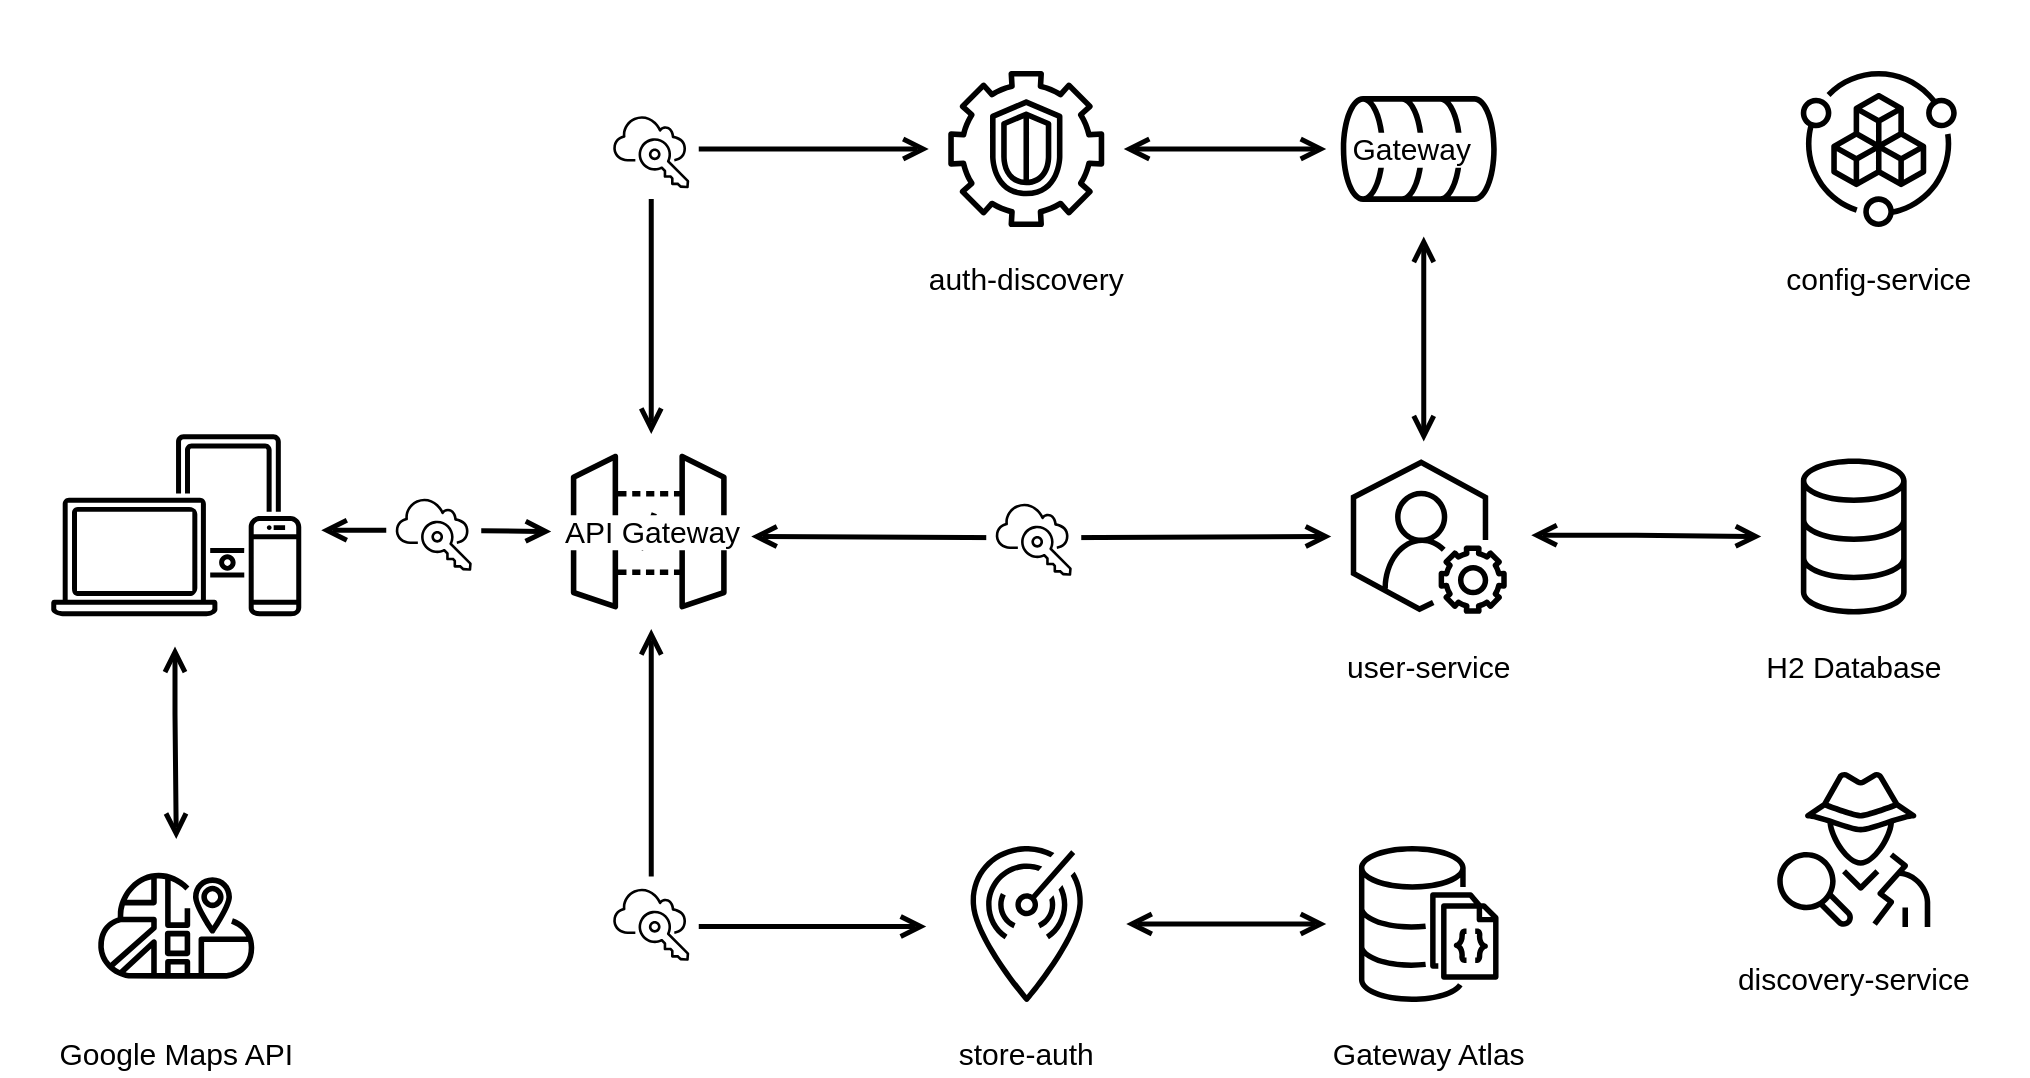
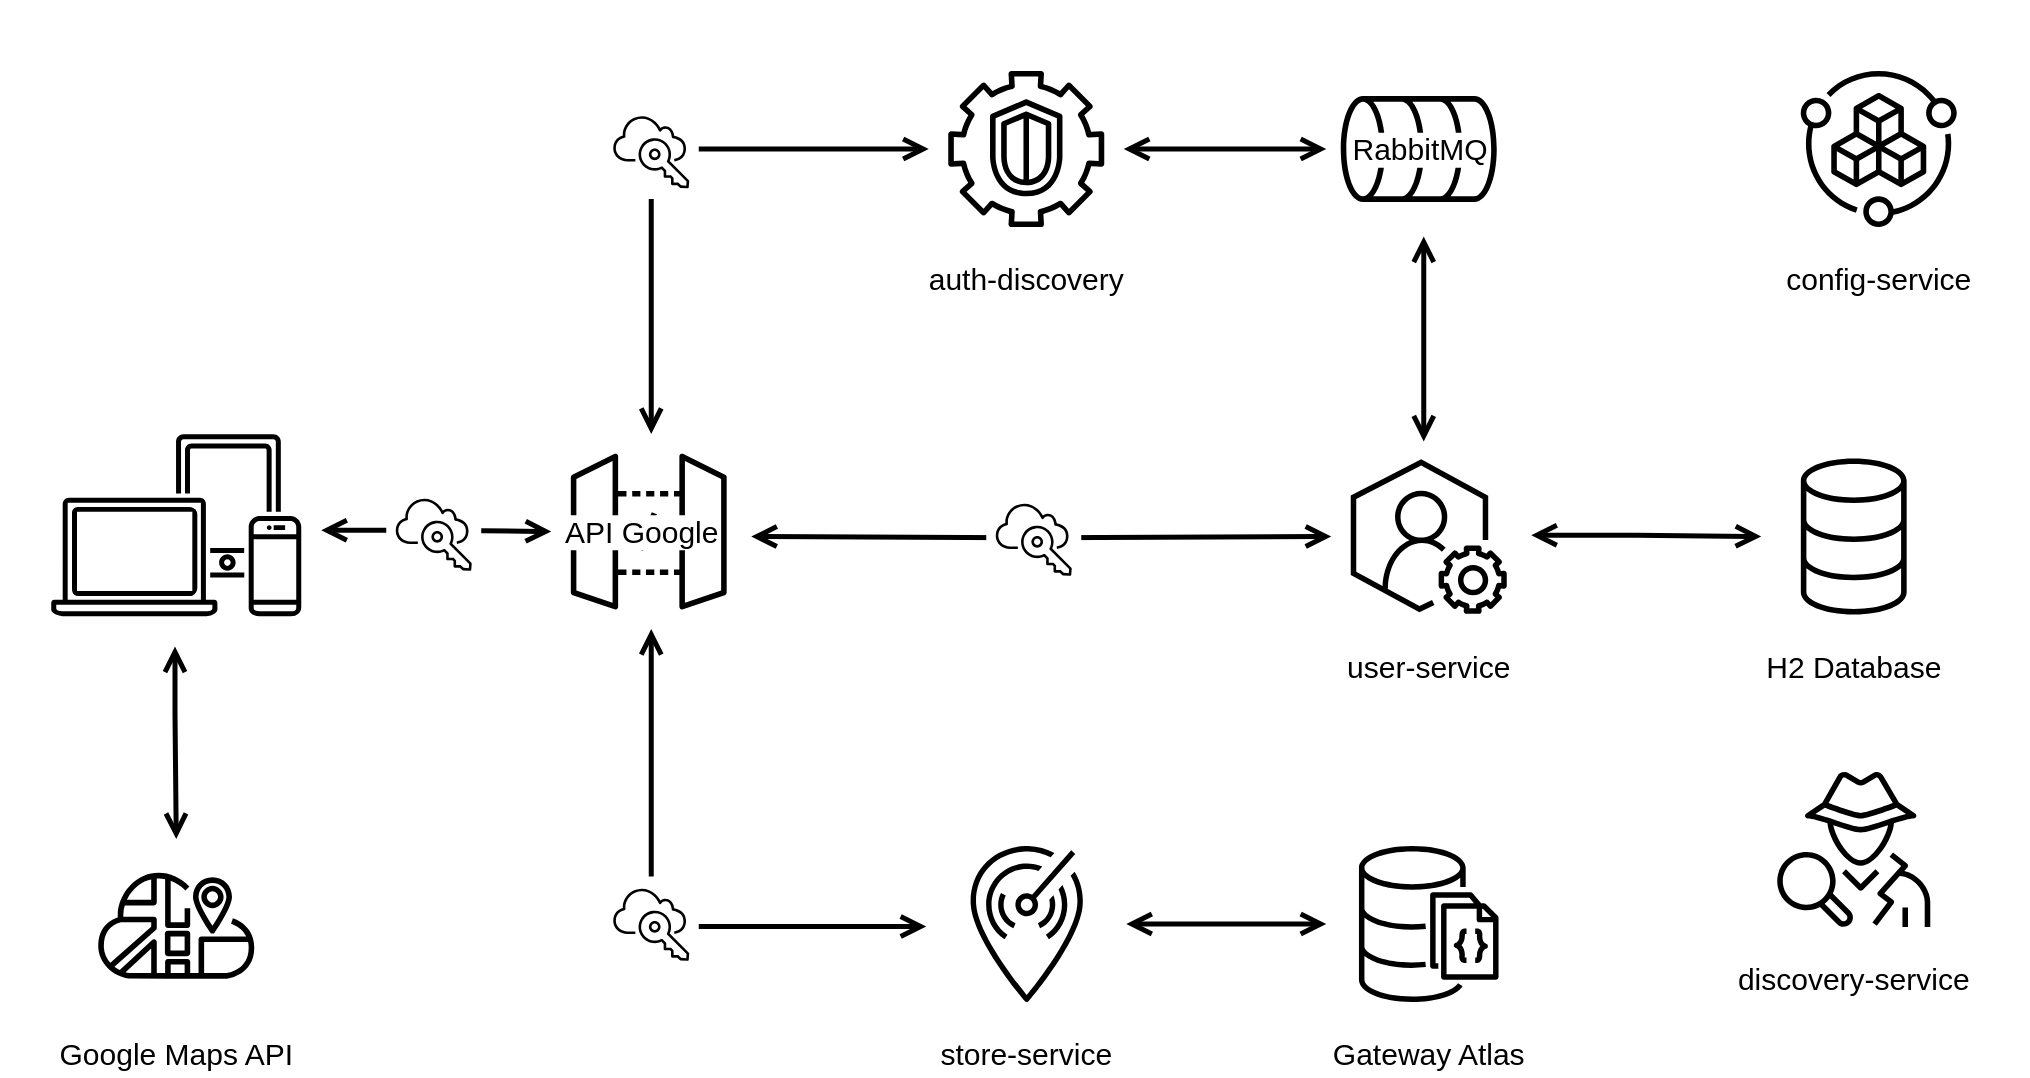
node "Gateway": label "Gateway" -> "RabbitMQ"
node "API Gateway": label "API Gateway" -> "API Google"
node "store-auth": label "store-auth" -> "store-service"
